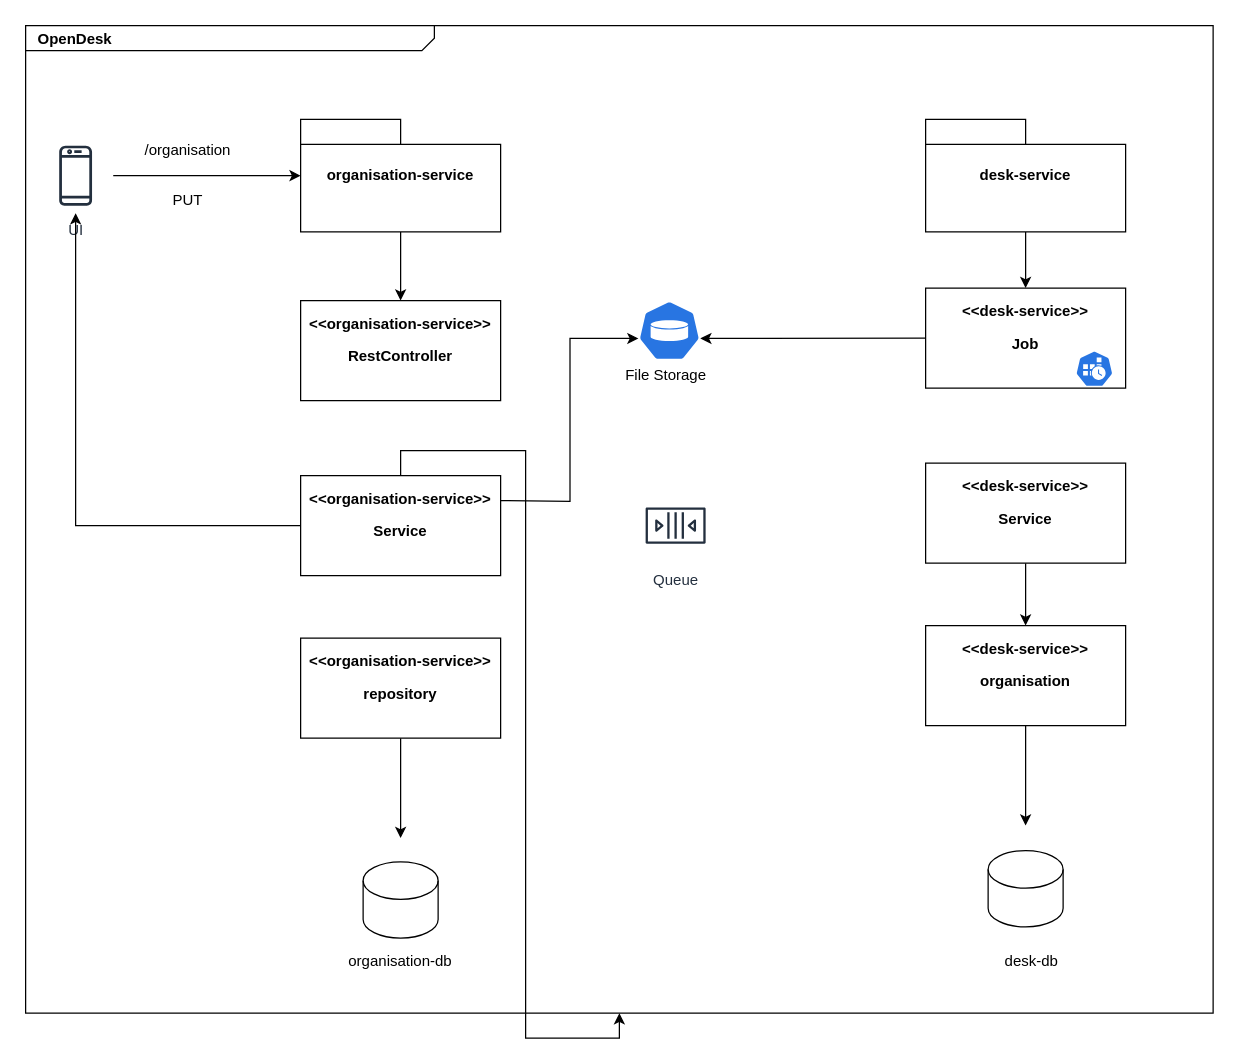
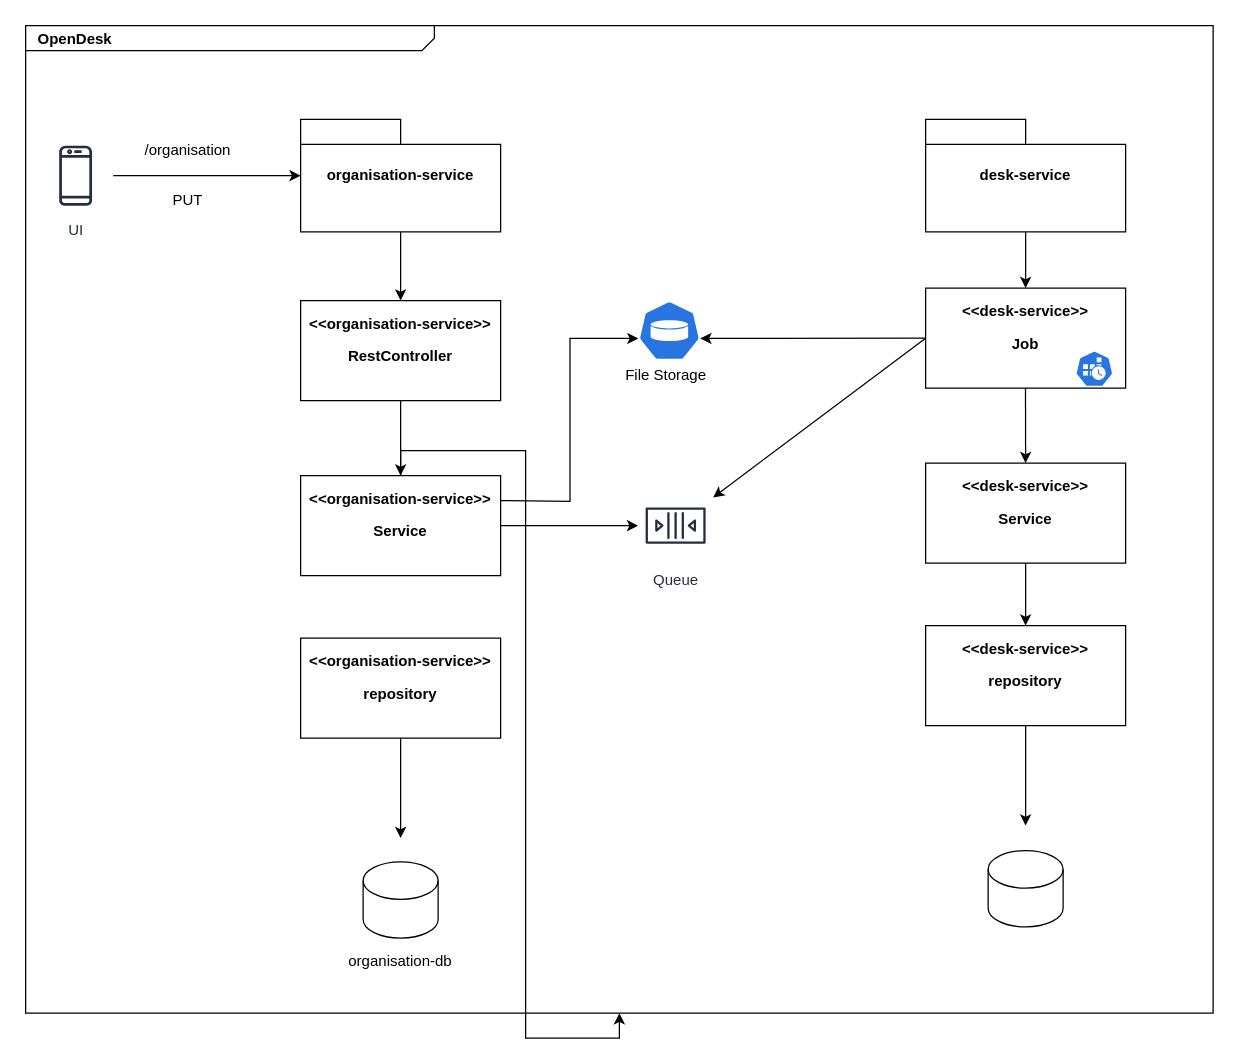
edge "<<desk-service>> Job" -> "Queue": added
edge "OpenDesk" -> "<<desk-service>> Service": added
edge "<<organisation-service>> RestController" -> "<<organisation-service>> Service": added
edge "<<organisation-service>> Service" -> "UI": now "<<organisation-service>> Service" -> "Queue"
node "<<desk-service>> organisation": label "<<desk-service>> organisation" -> "<<desk-service>> repository"
node "desk-db": removed
